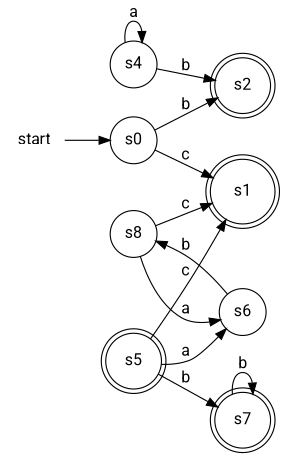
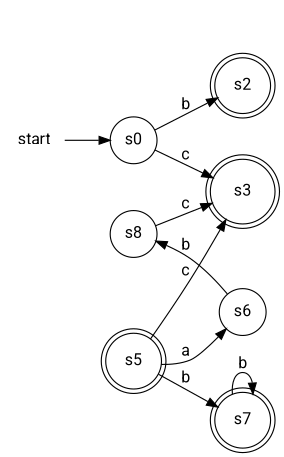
node "s4": removed
node "s1": label "s1" -> "s3"
edge "s8" -> "s6": removed, label "a"
